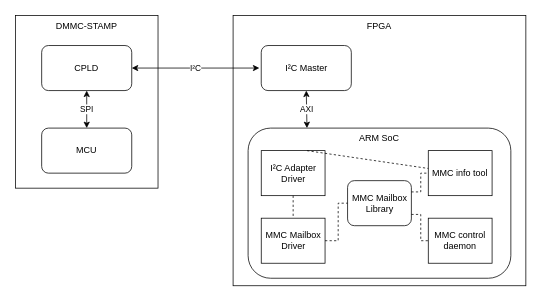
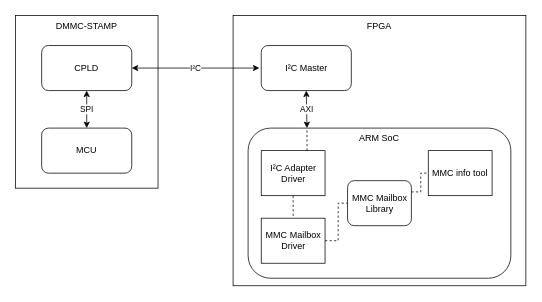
edge "I²C Adapter Driver" -- "MMC info tool": now "I²C Adapter Driver" -- "ARM SoC"
edge "MMC Mailbox Library" -- "MMC control daemon": removed
node "MMC control daemon": removed
